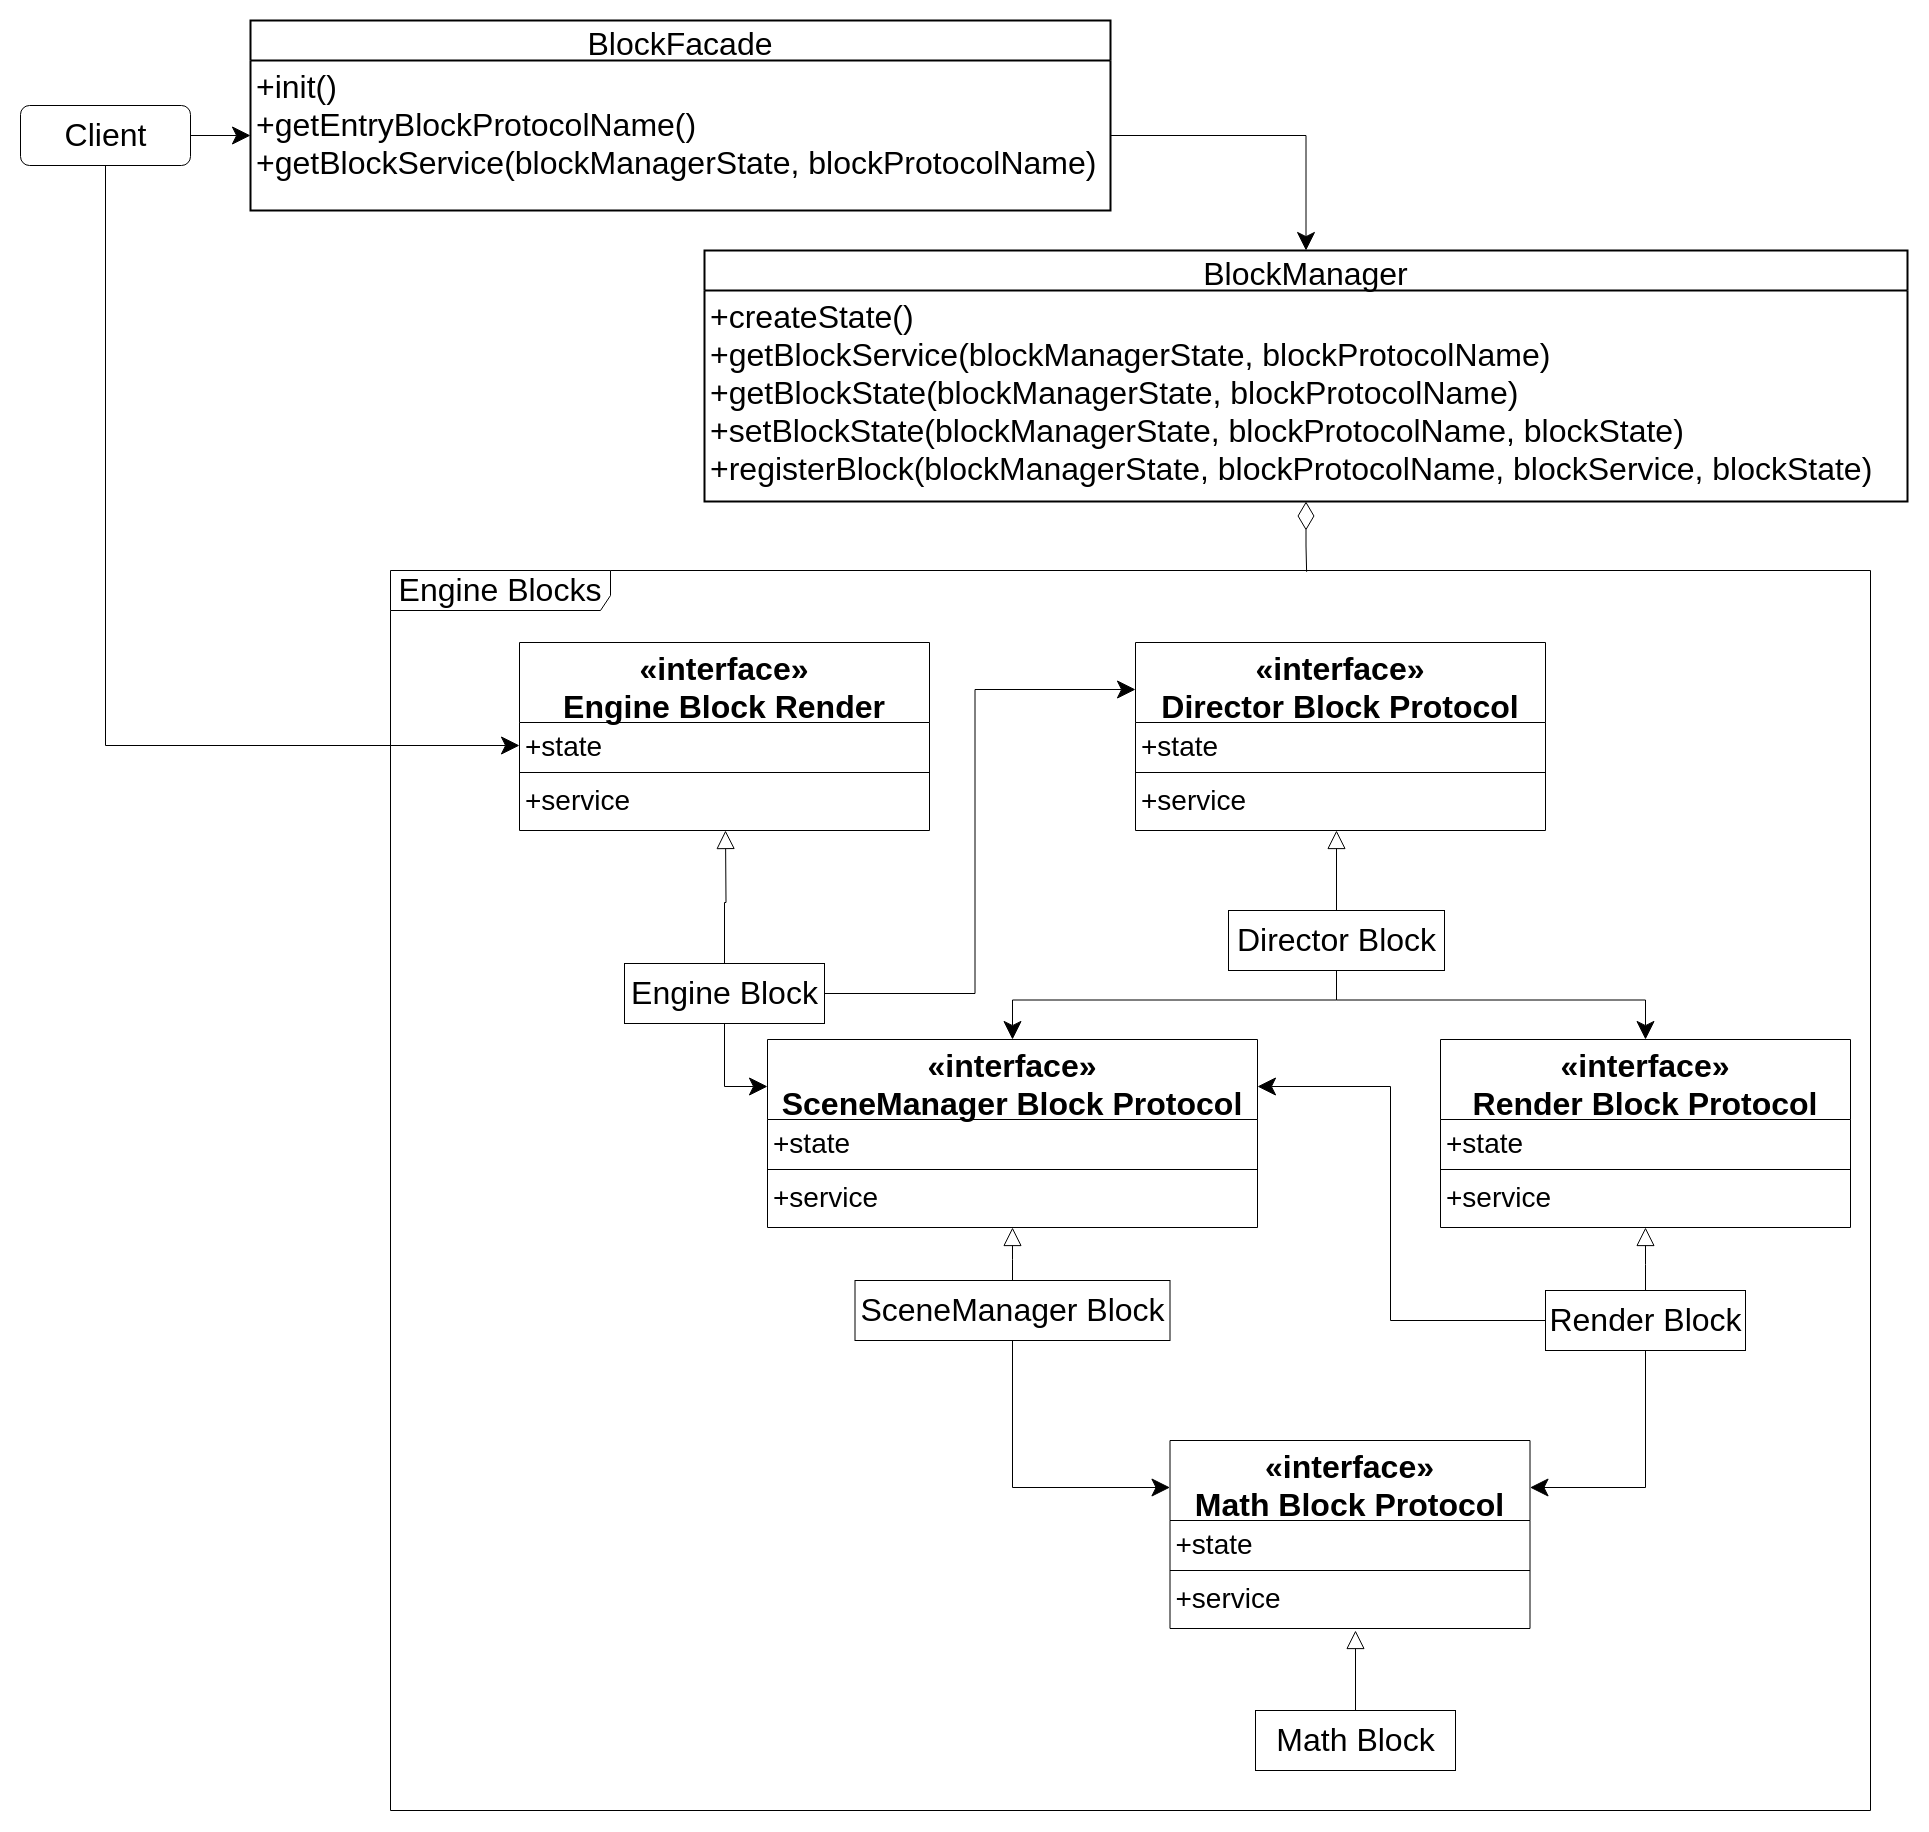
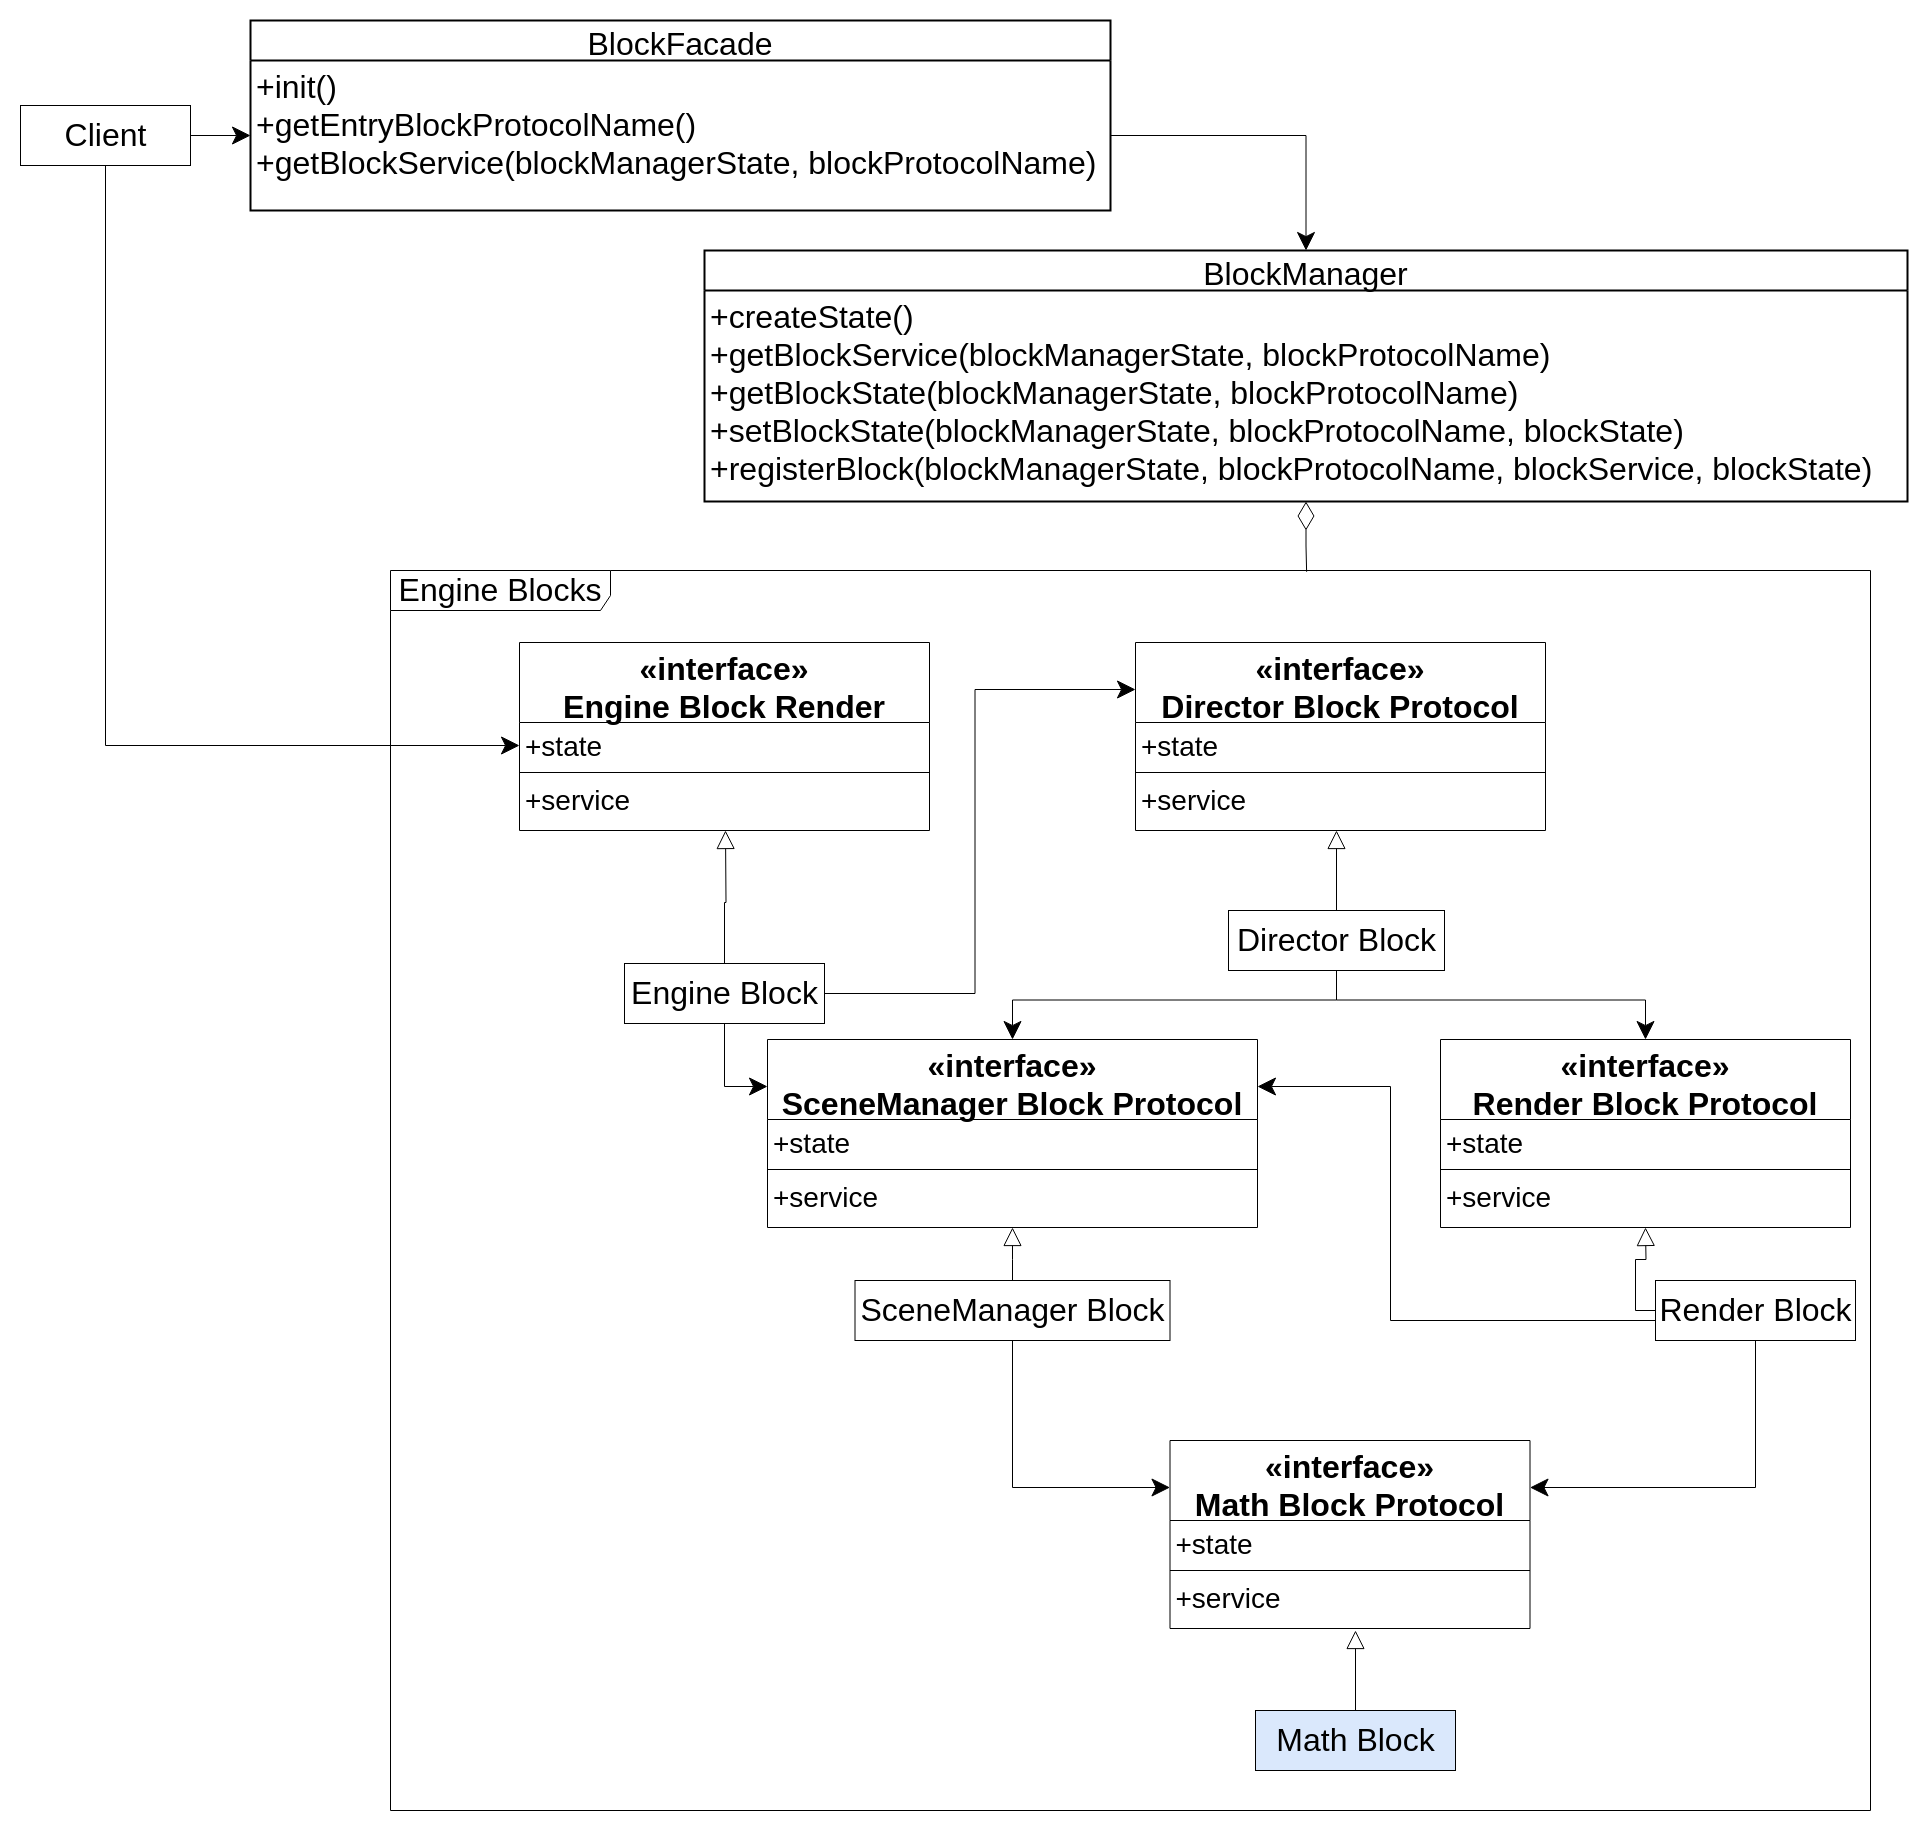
node "Client": shape rounded rectangle -> rectangle
node "Render Block": moved (1646, 1321) -> (1756, 1311)
node "Math Block": fillcolor #ffffff -> #dae8fc
